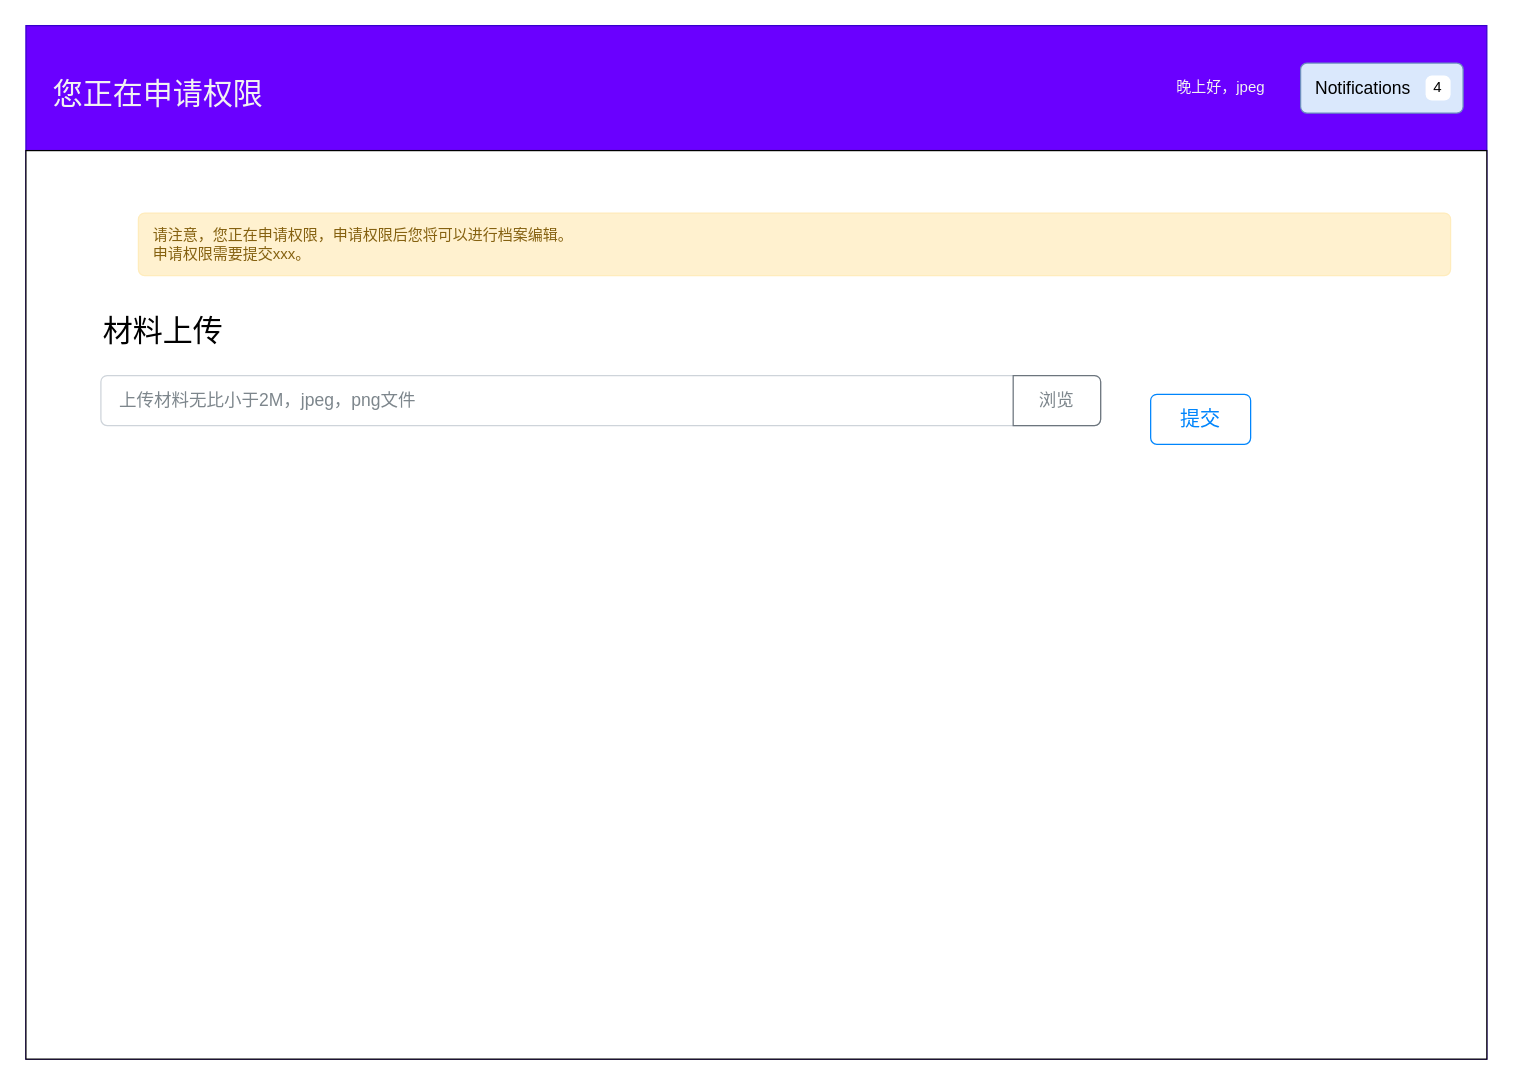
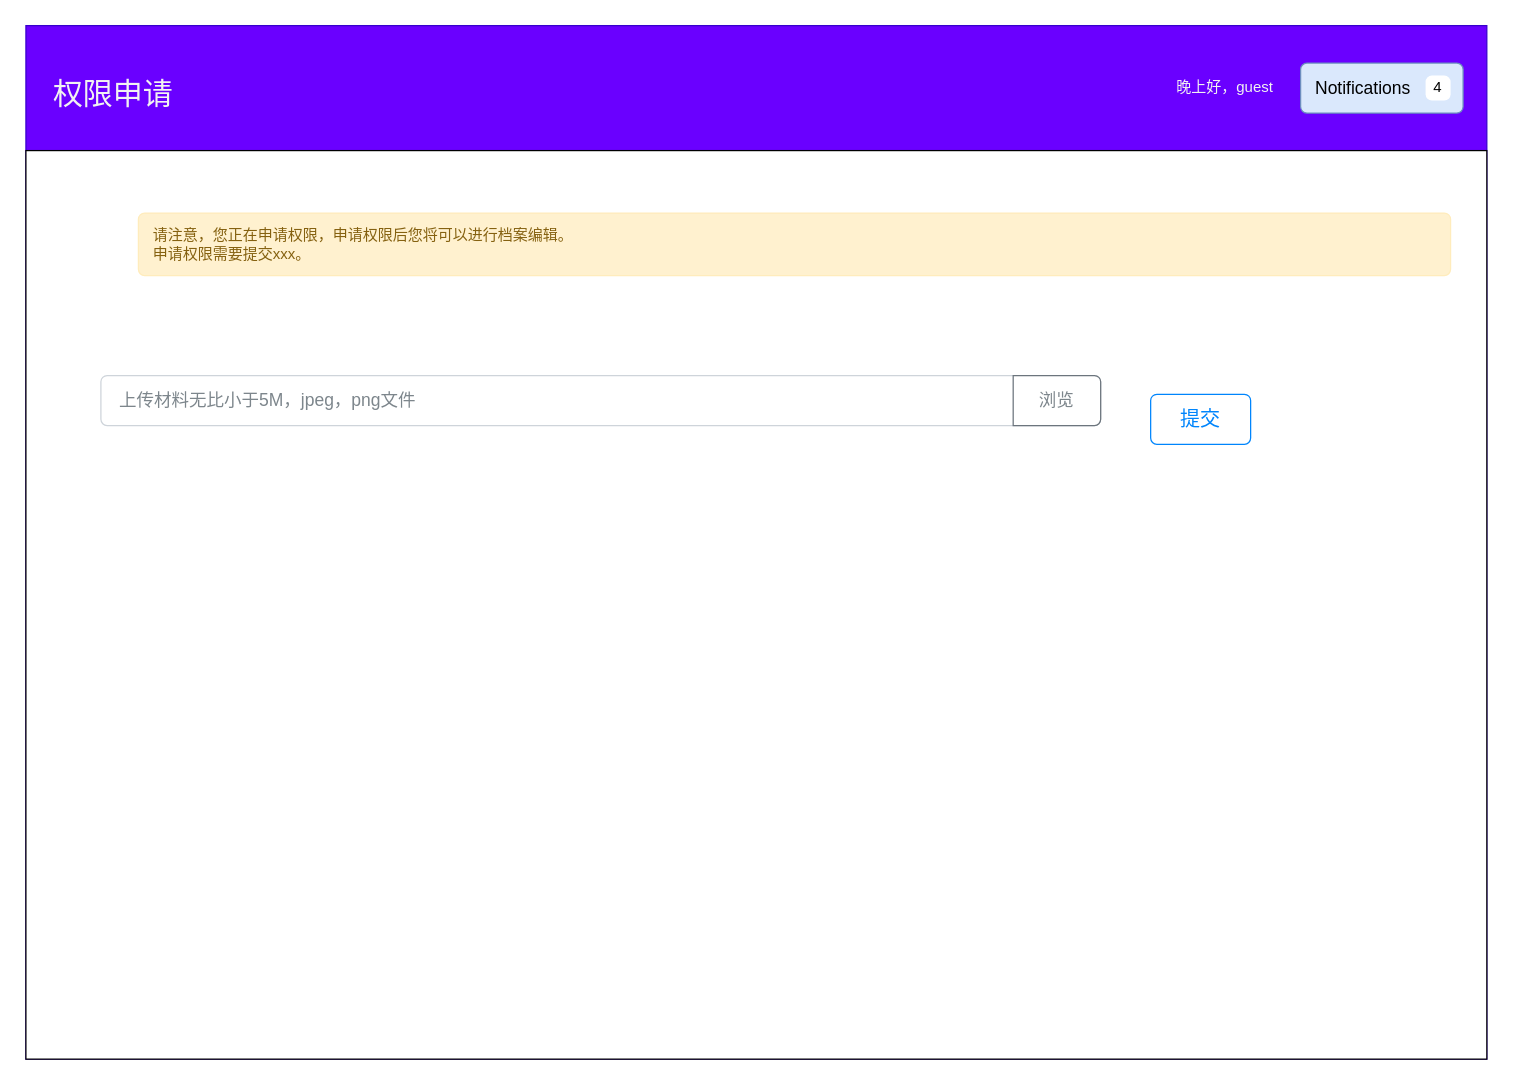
node "晚上好，jpeg": label "晚上好，jpeg" -> "晚上好，guest"
node "您正在申请权限": label "您正在申请权限" -> "权限申请"
node "材料上传": removed
node "上传材料无比小于2M，jpeg，png文件": label "上传材料无比小于2M，jpeg，png文件" -> "上传材料无比小于5M，jpeg，png文件"
